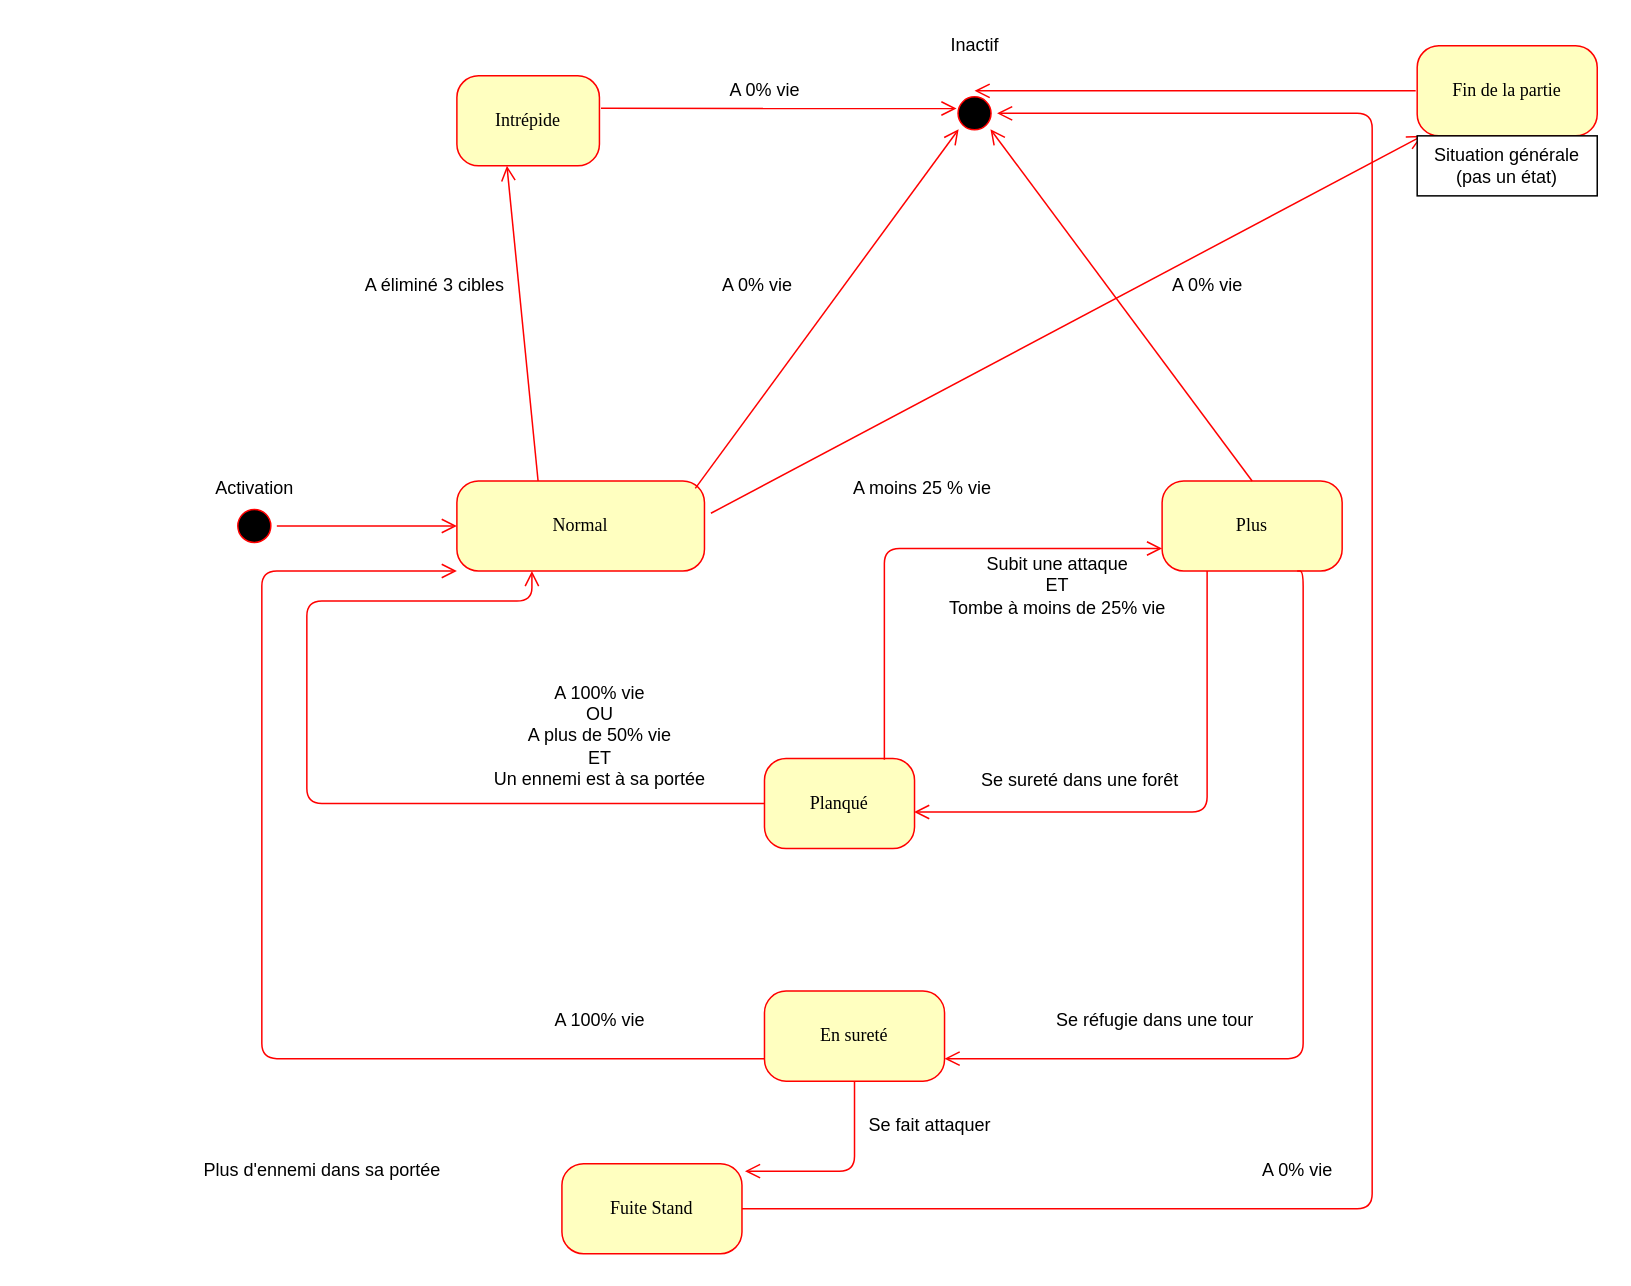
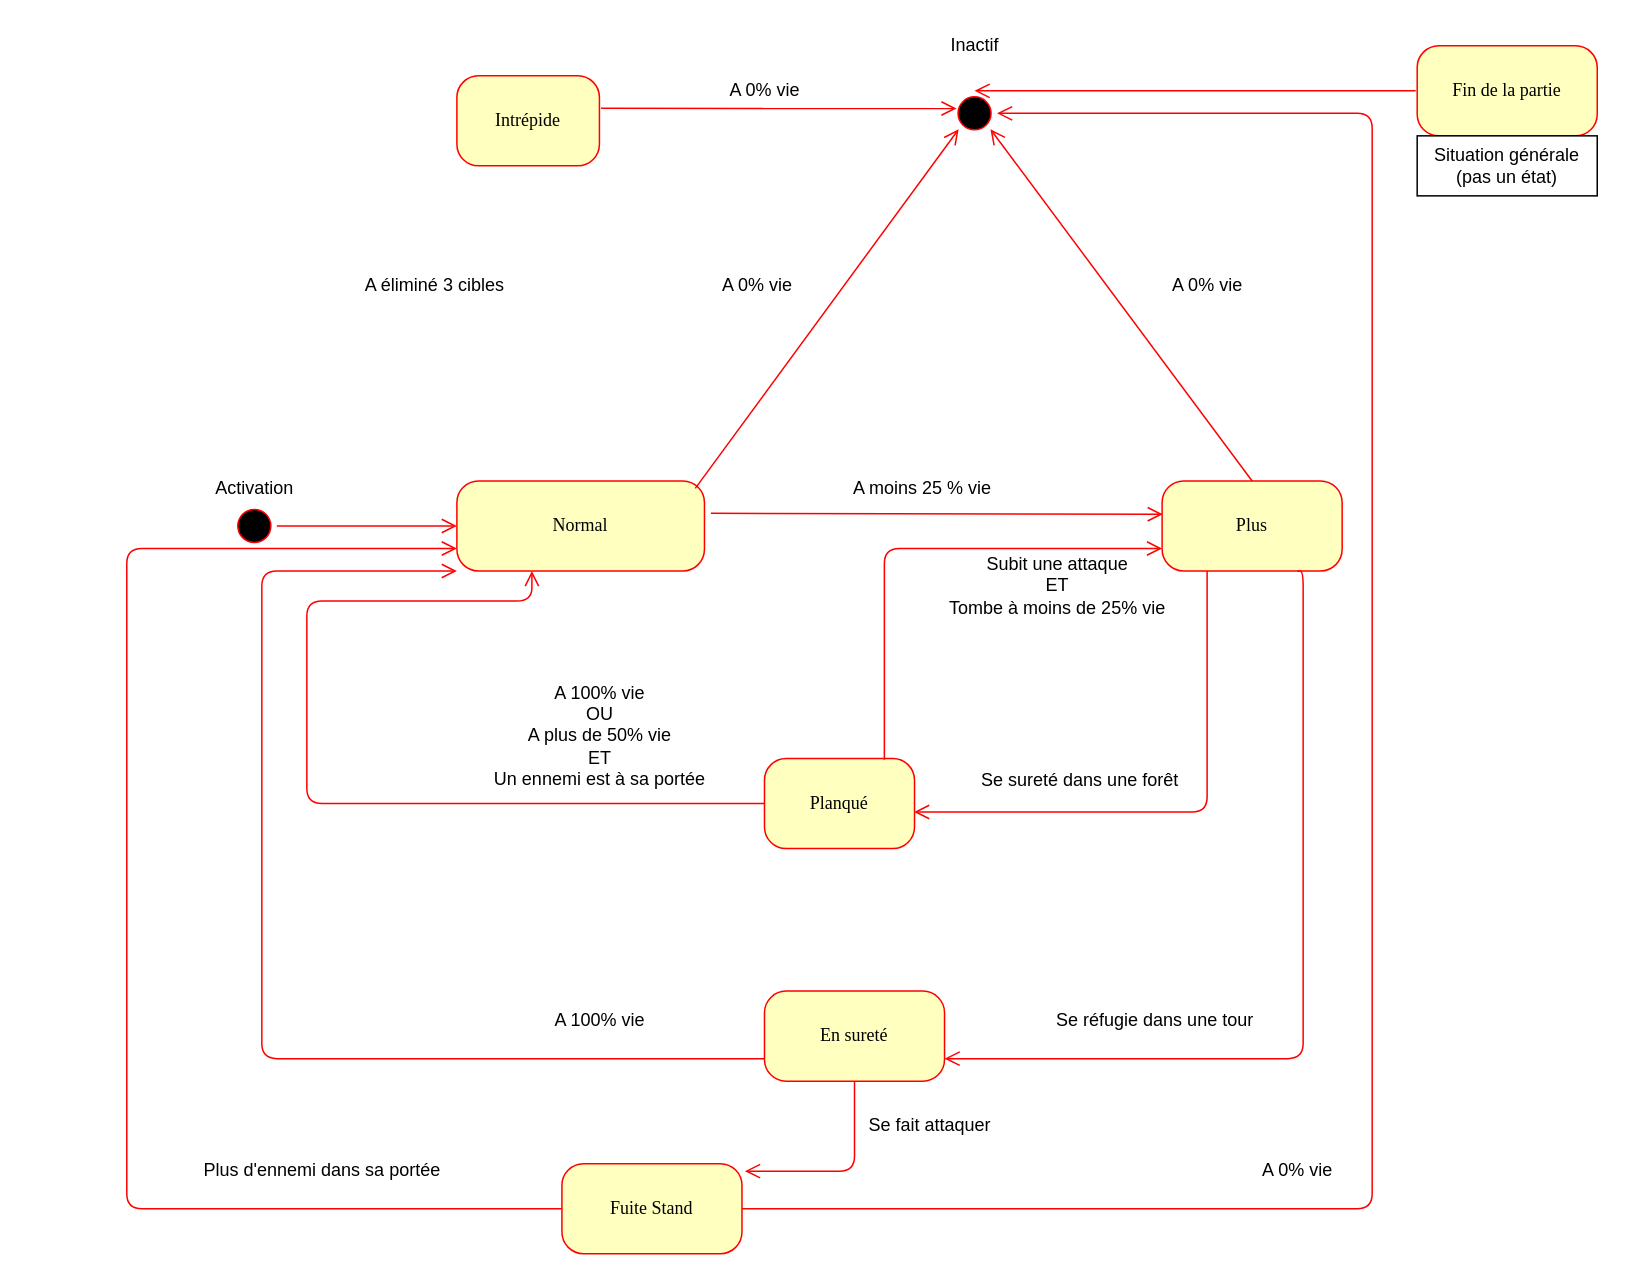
edge "Normal" -> "Intrépide": removed
edge "Normal" -> "Fin de la partie": now "Normal" -> "Plus"
edge "Fuite Stand" -> "Normal": added
